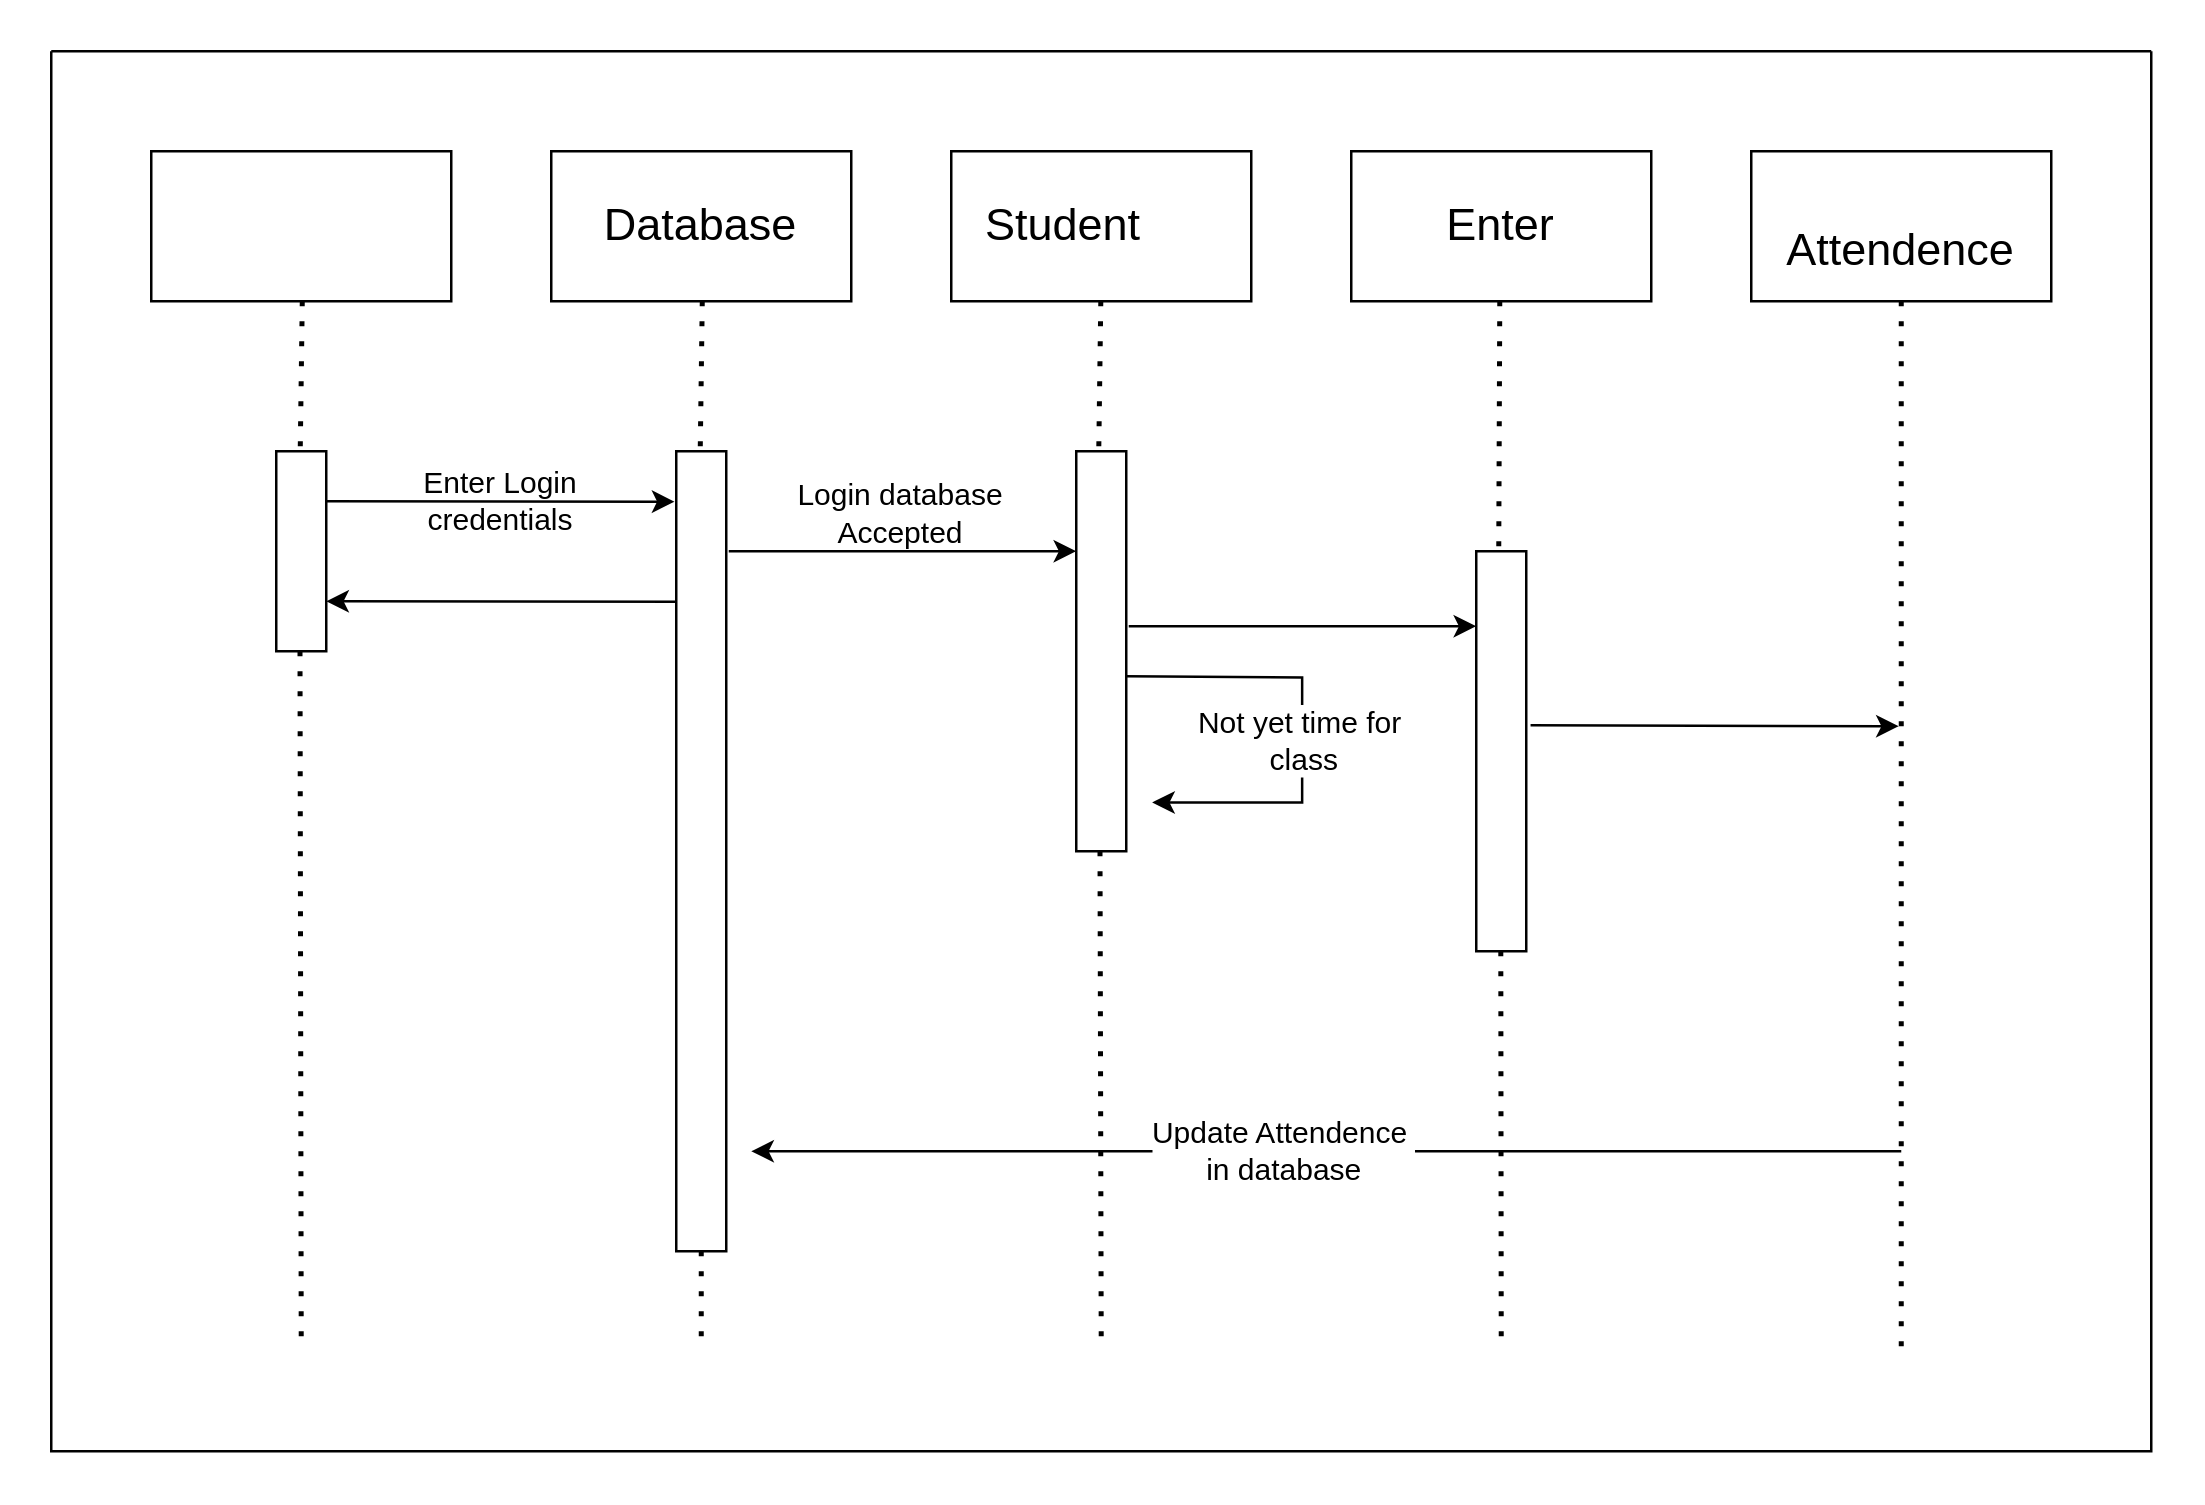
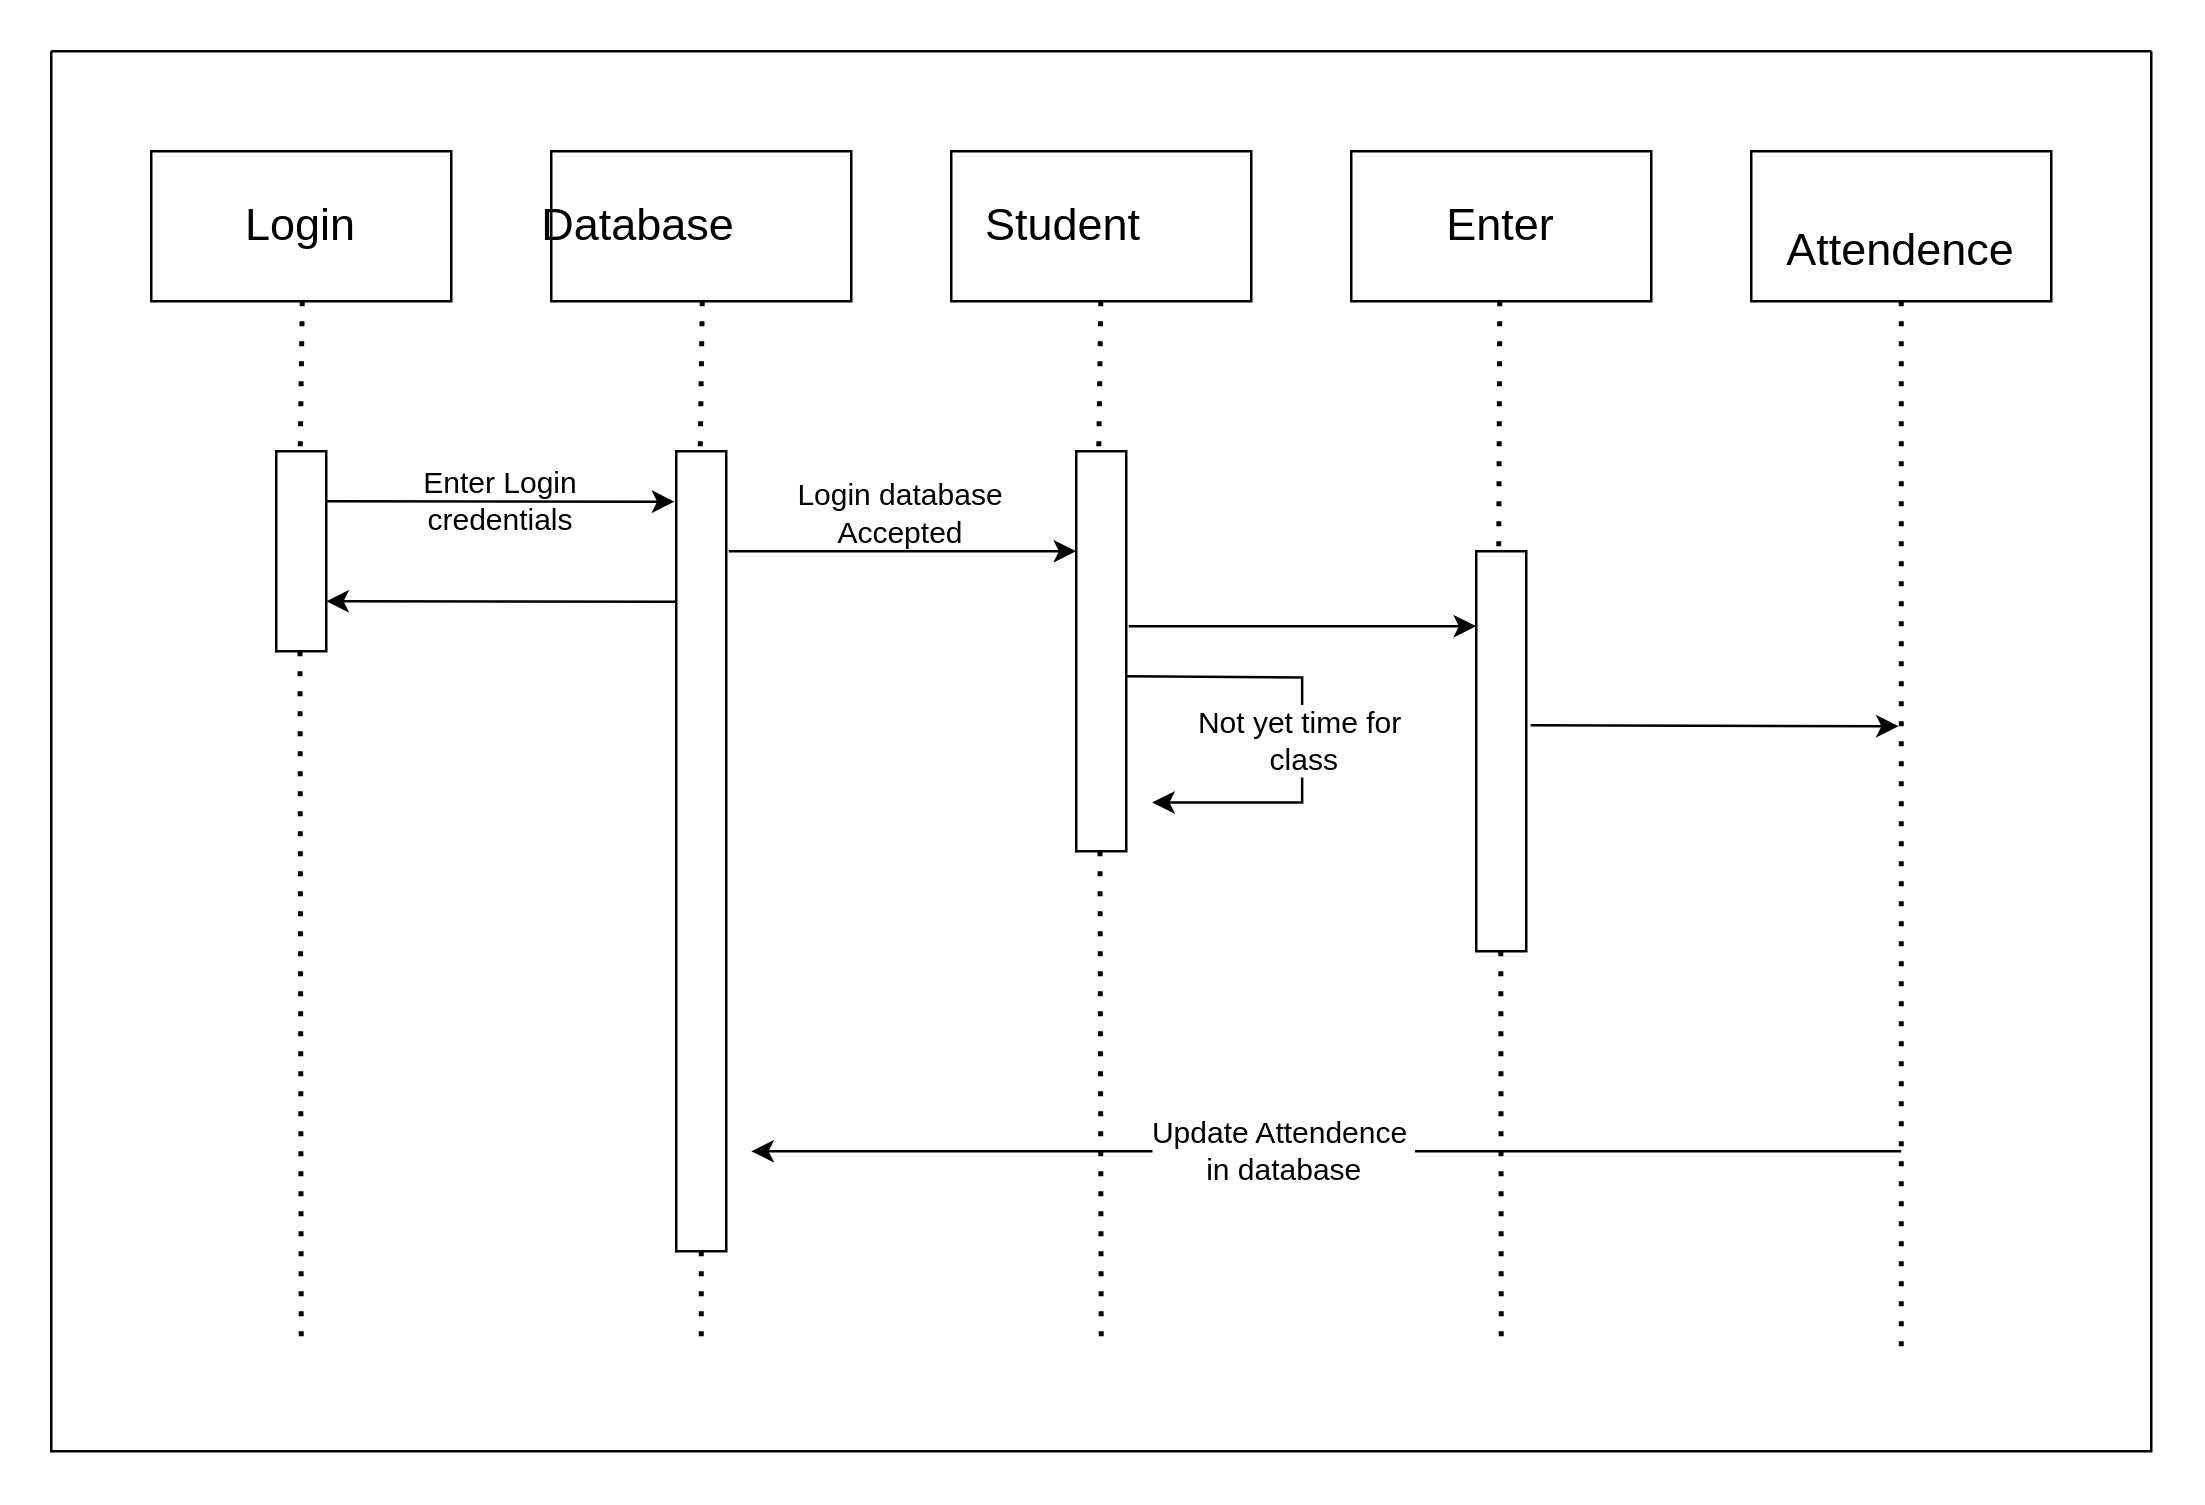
node "Login": added
node "Database": moved (701, 226) -> (639, 226)
